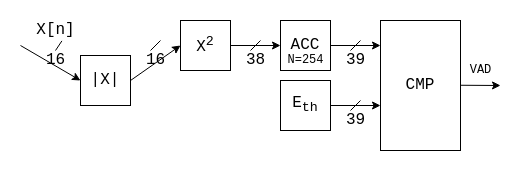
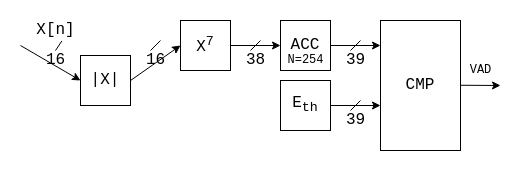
node "X2": label "X2" -> "X7"
